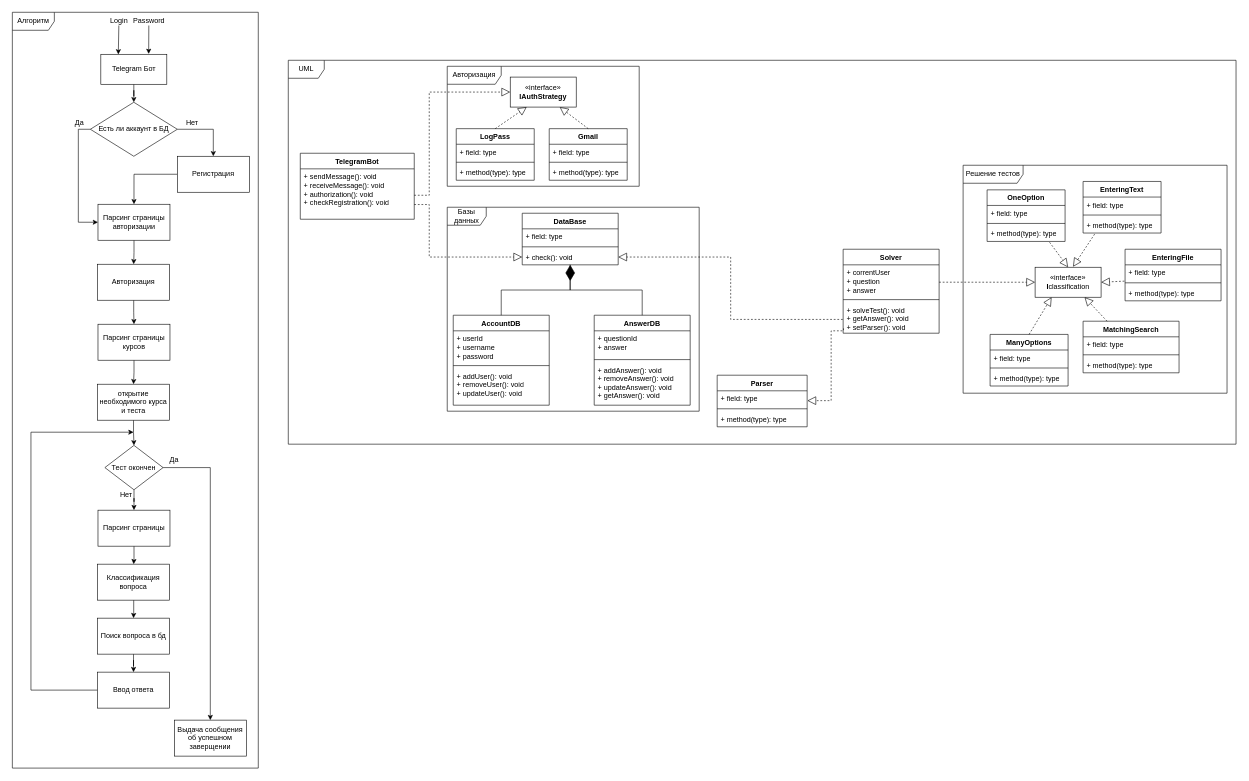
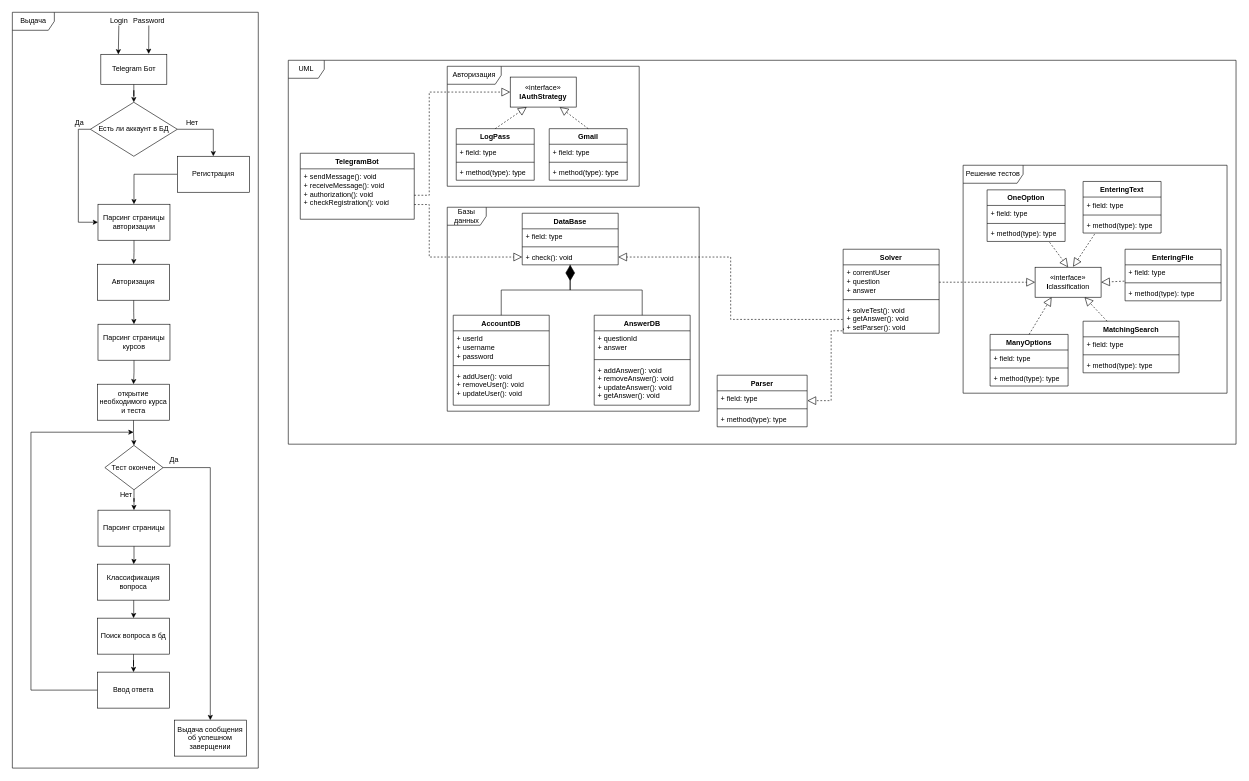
node "Алгоритм": label "Алгоритм" -> "Выдача"
